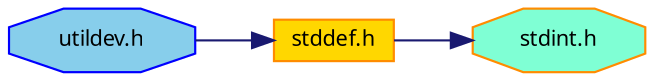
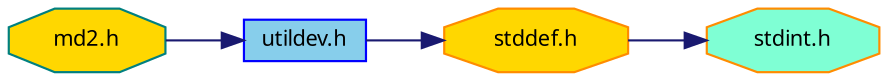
node "md2.h": added
node "utildev.h": shape octagon -> box
node "stddef.h": shape box -> octagon
